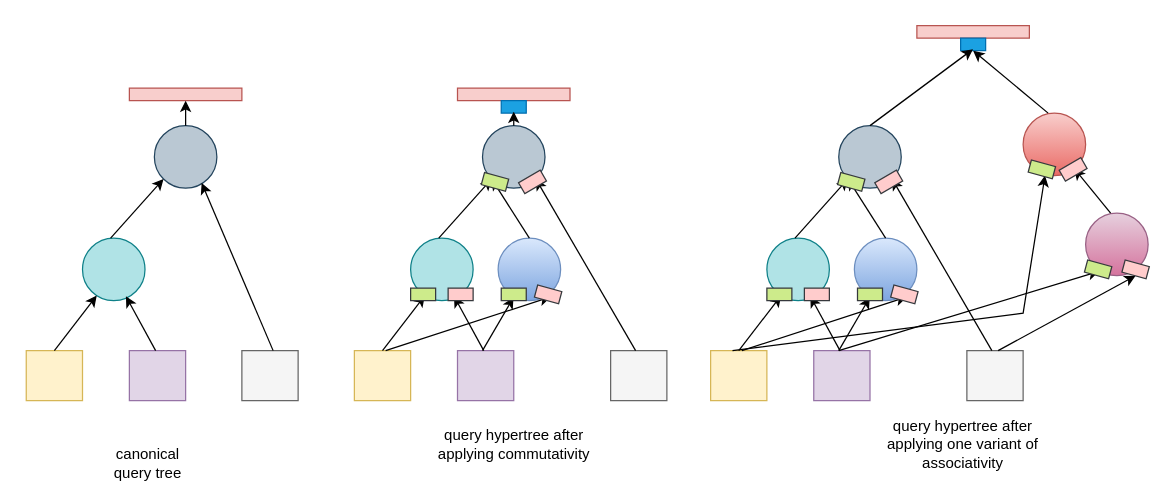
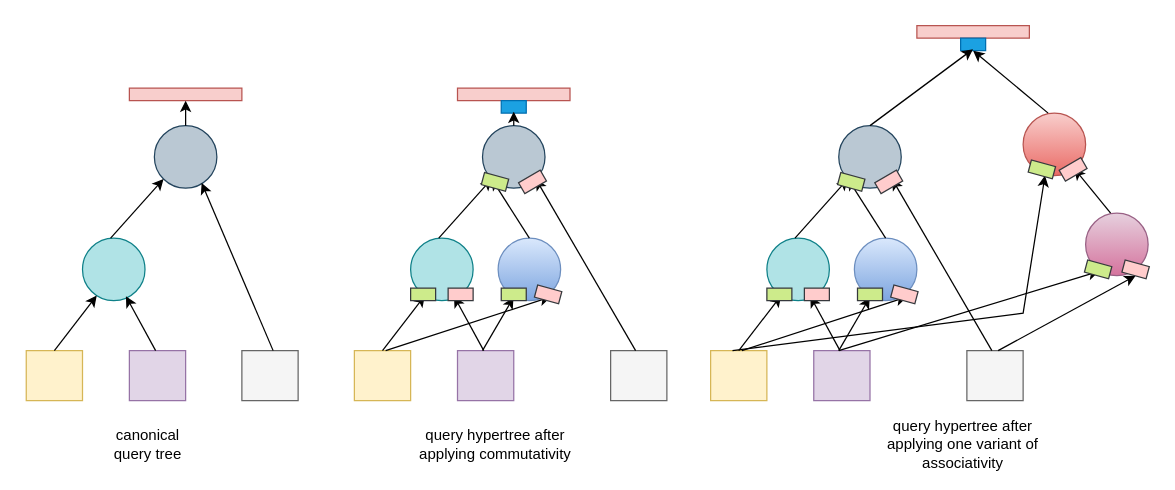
node "query hypertree after applying commutativity": moved (514, 444) -> (495, 444)
node "canonical query tree": moved (148, 463) -> (148, 444)
